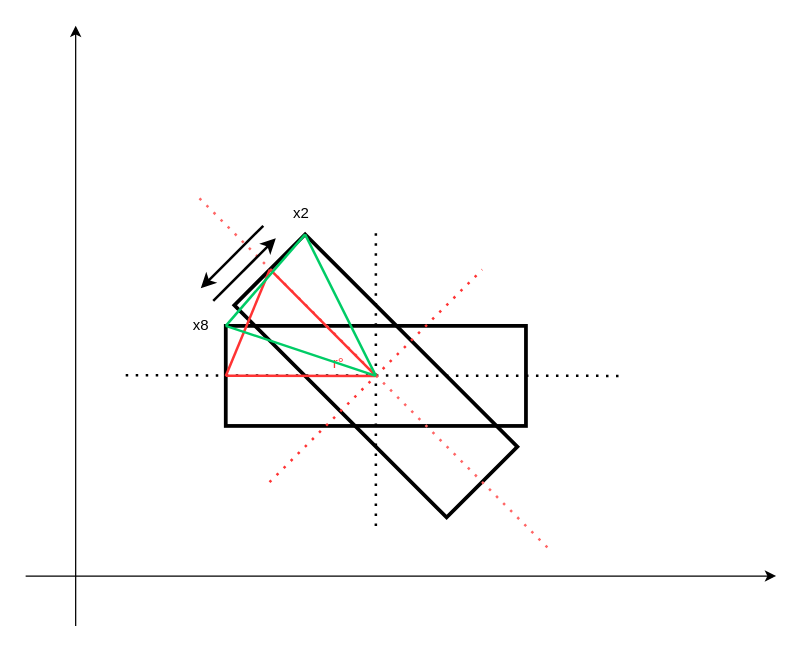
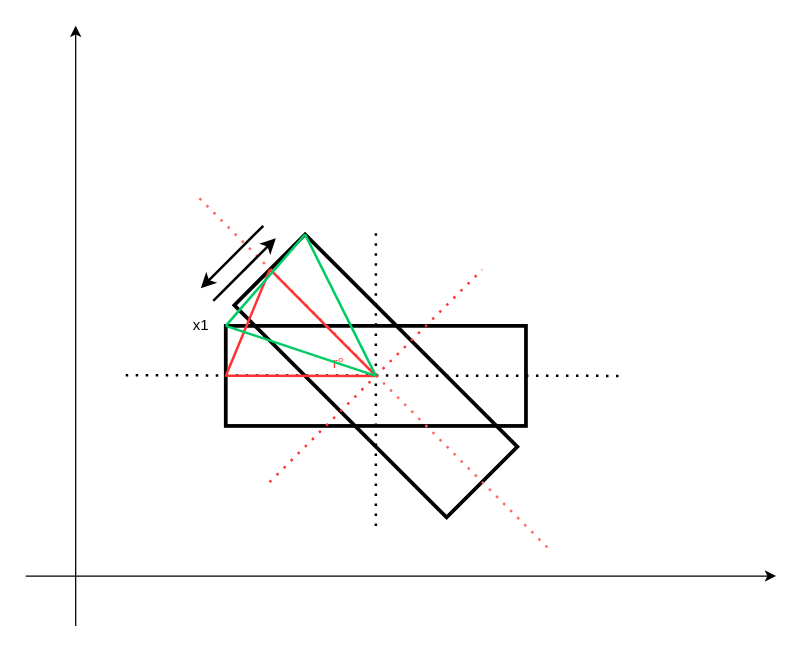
node "x2": removed
node "x8": label "x8" -> "x1"
